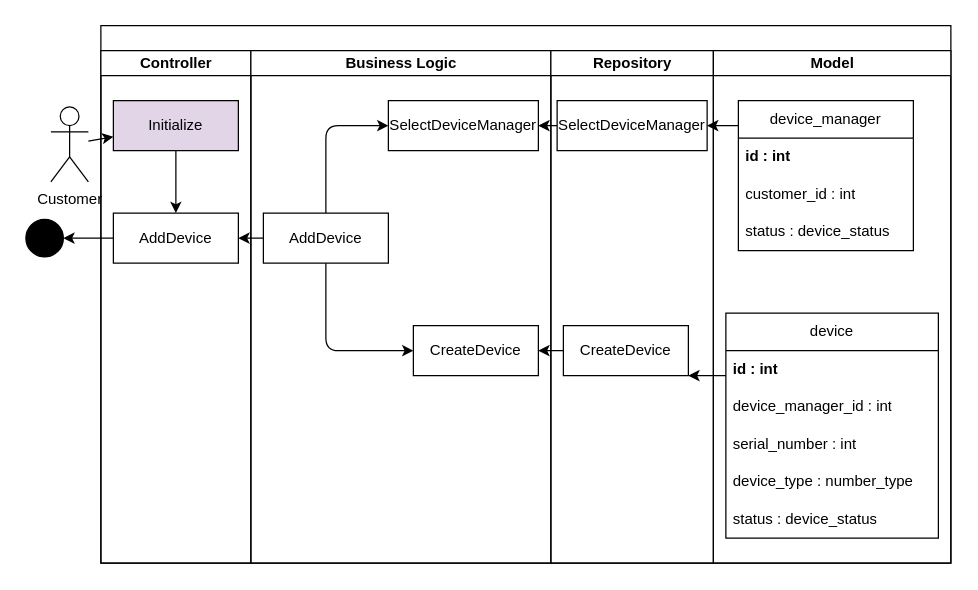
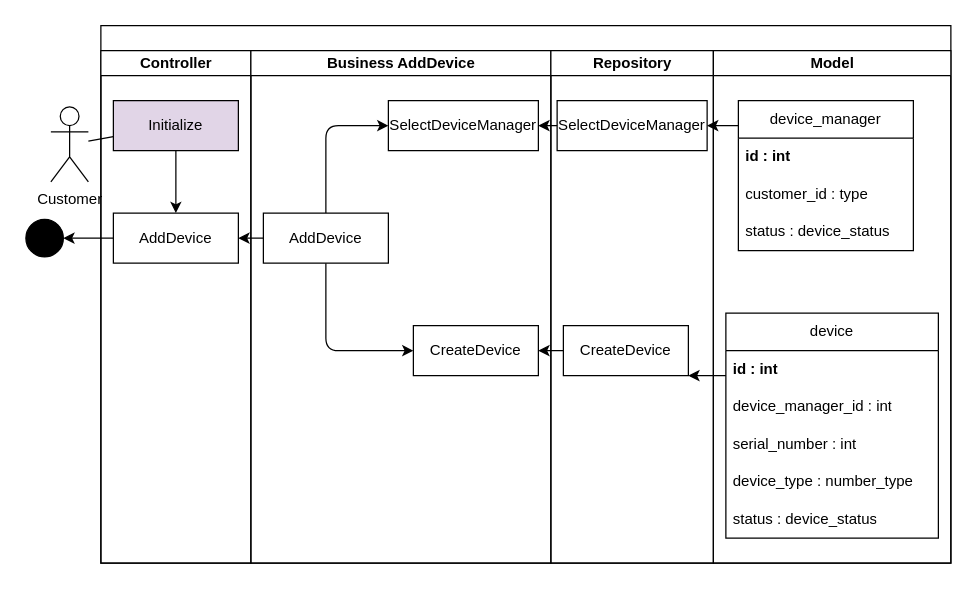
node "Business Logic": label "Business Logic" -> "Business AddDevice"
edge "Customer" -> "Initialize": arrowhead classic -> none
node "customer_id : int": label "customer_id : int" -> "customer_id : type"
